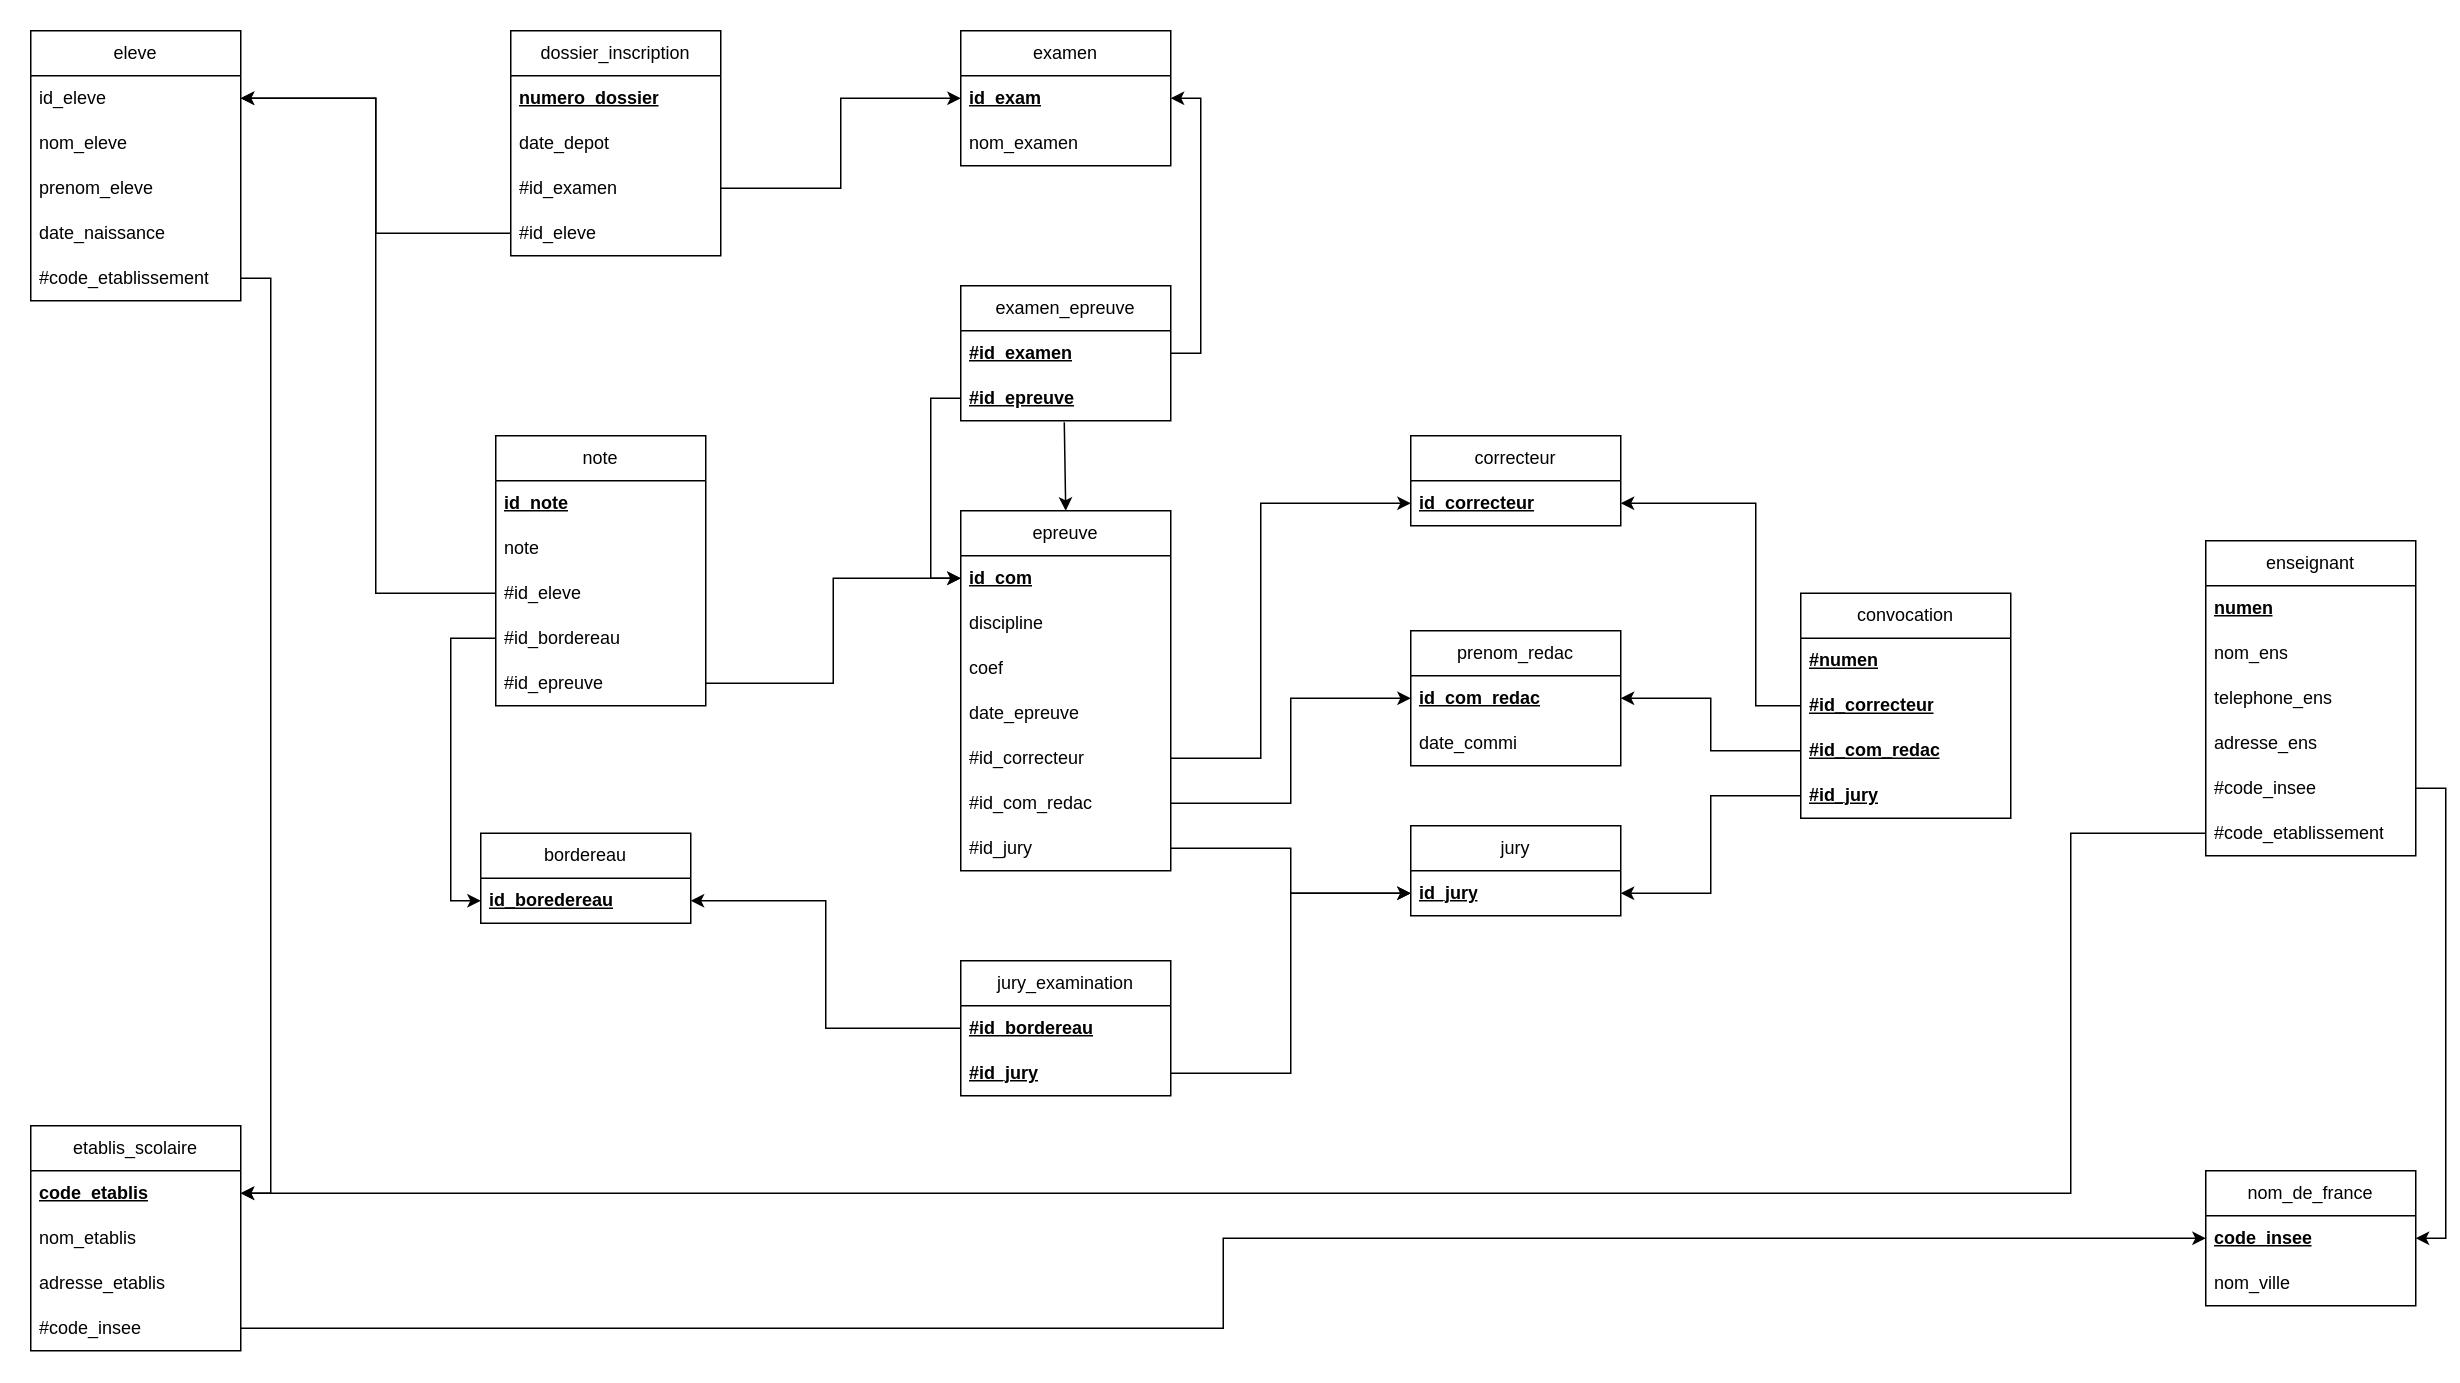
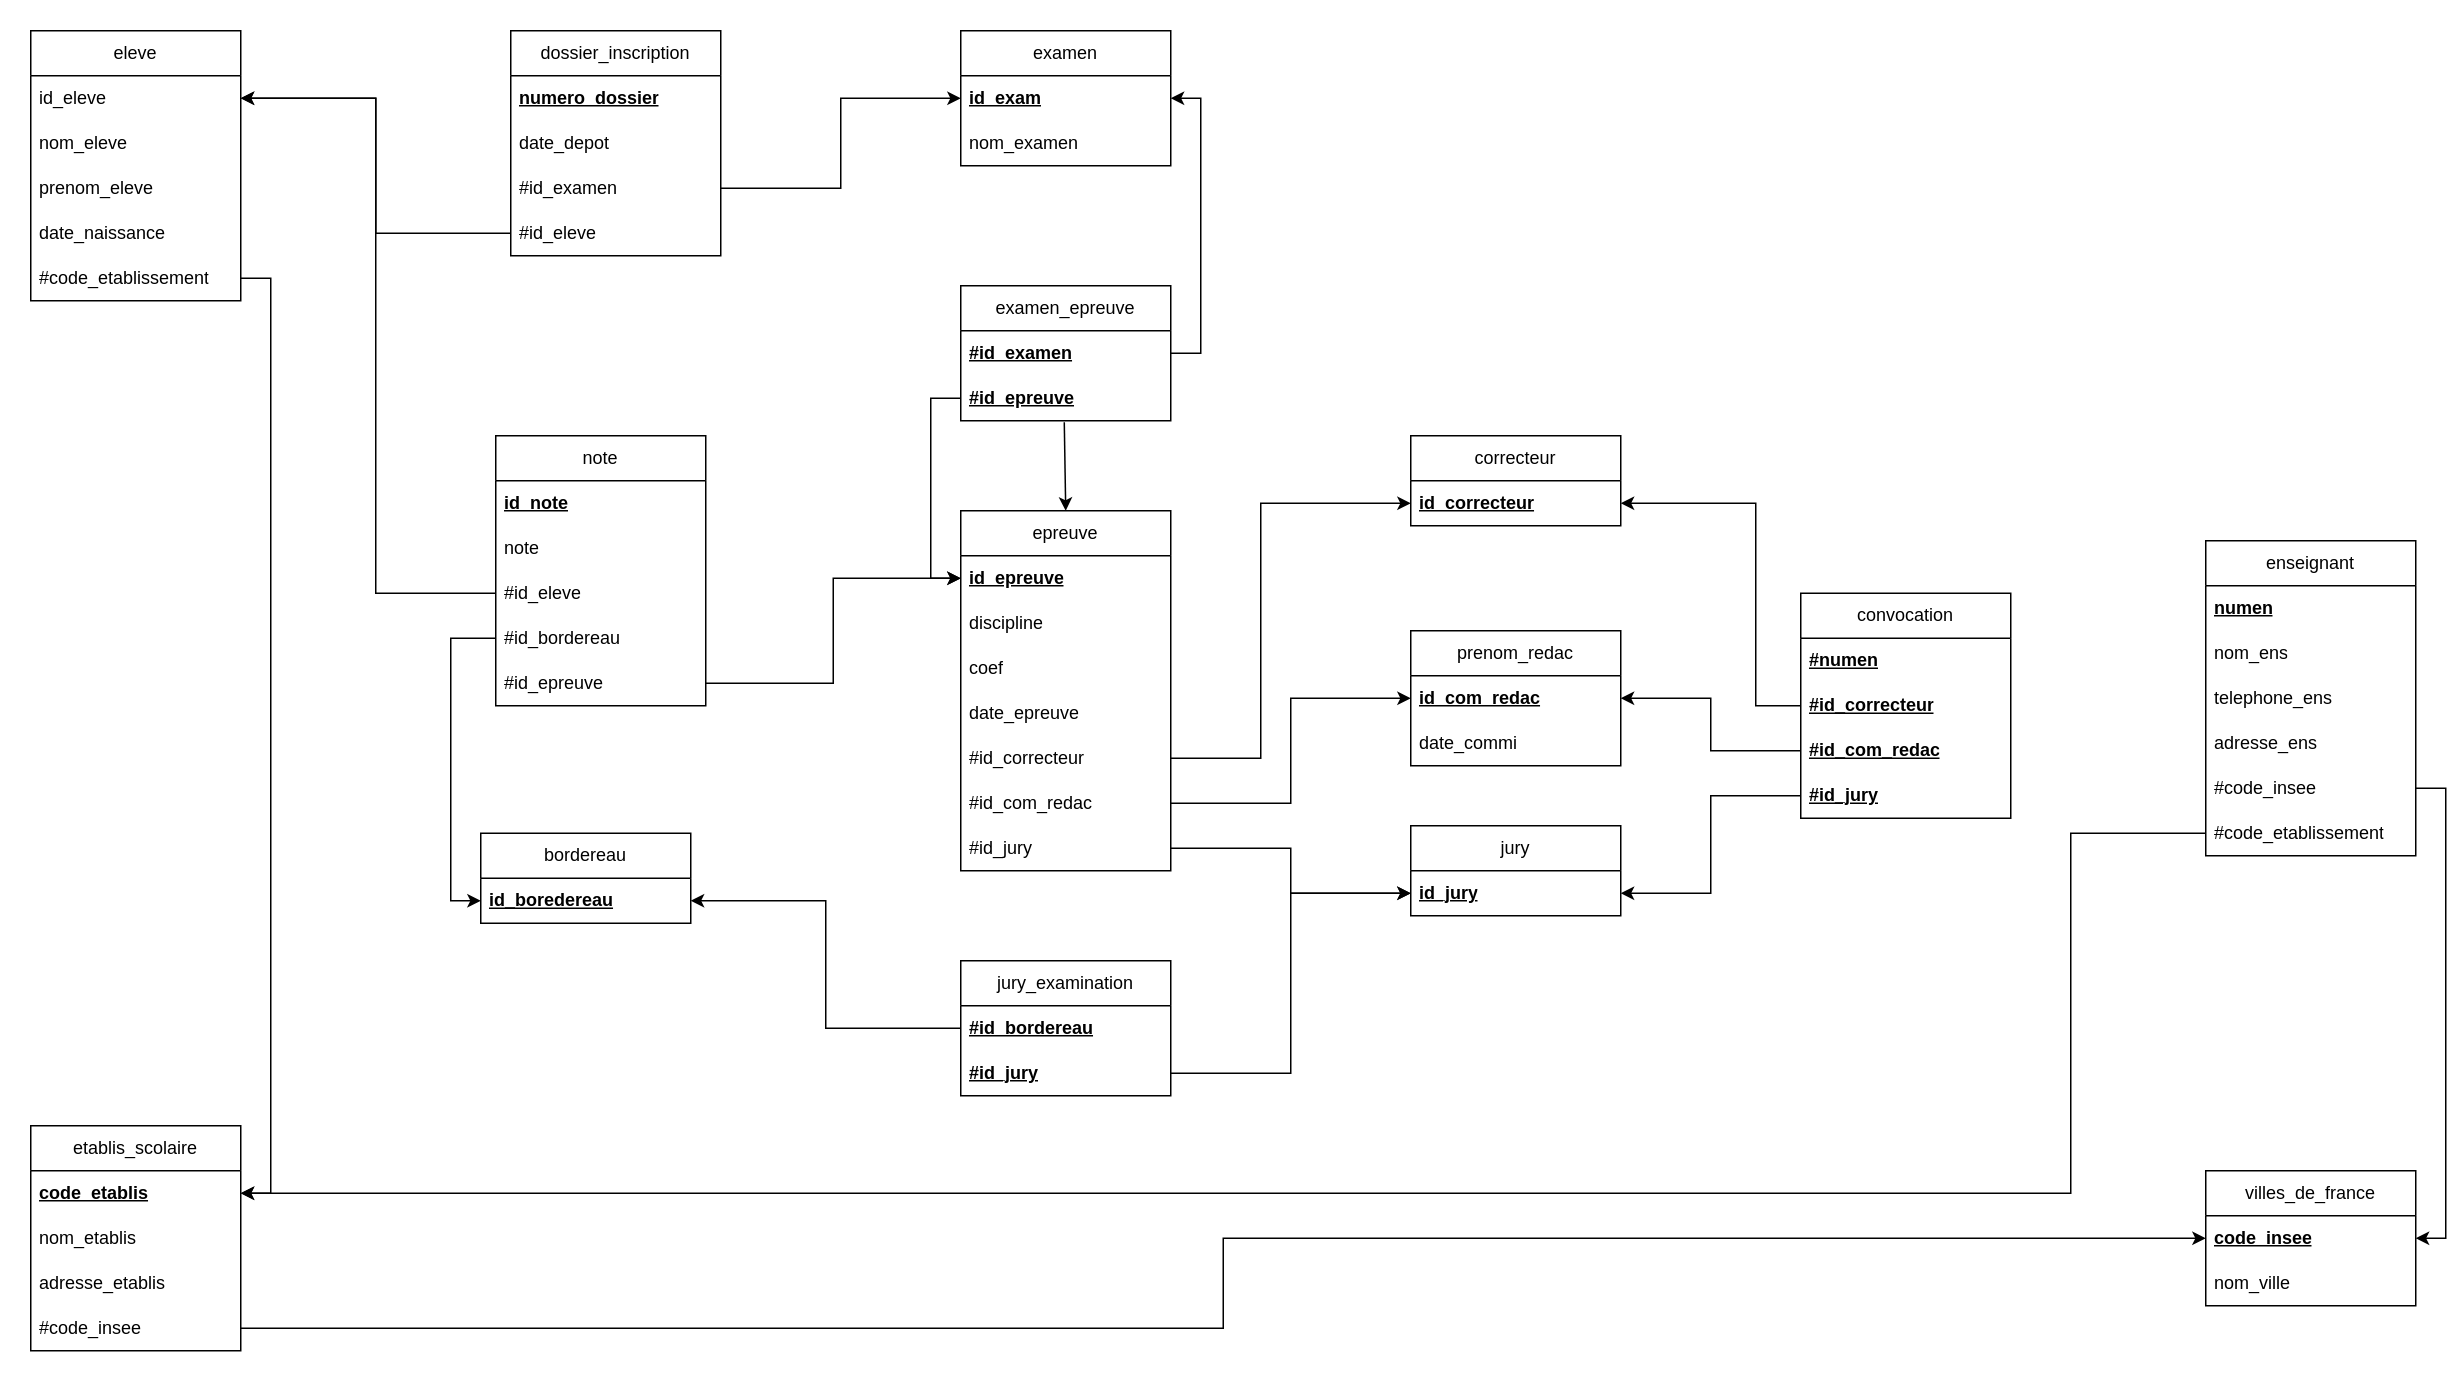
node "id_com": label "id_com" -> "id_epreuve"
node "nom_de_france": label "nom_de_france" -> "villes_de_france"
